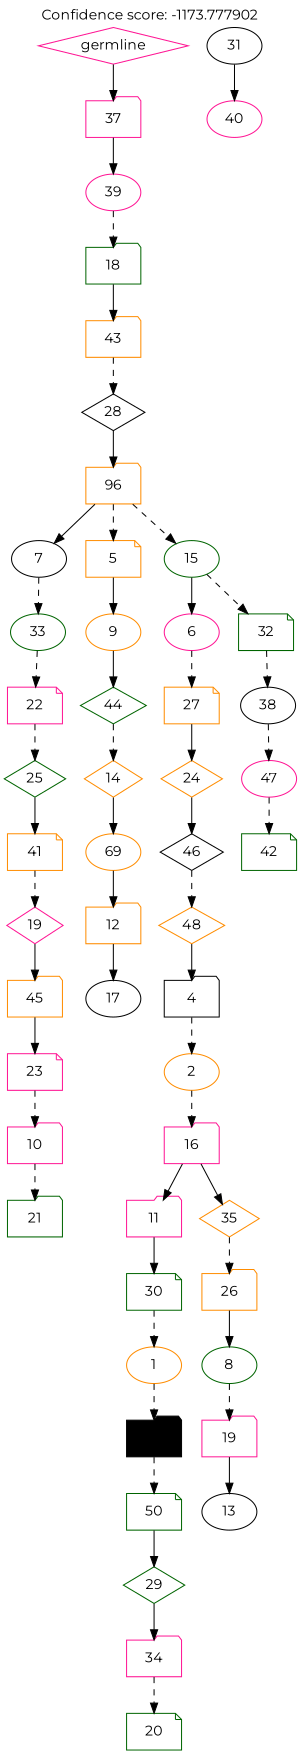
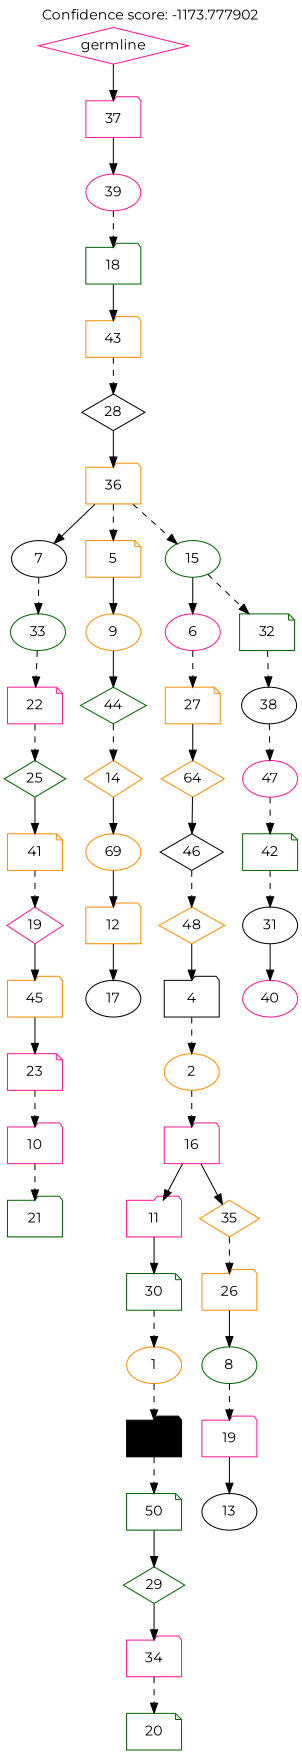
node "96": label "96" -> "36"
node "24": label "24" -> "64"
edge "42" -> "31": added
